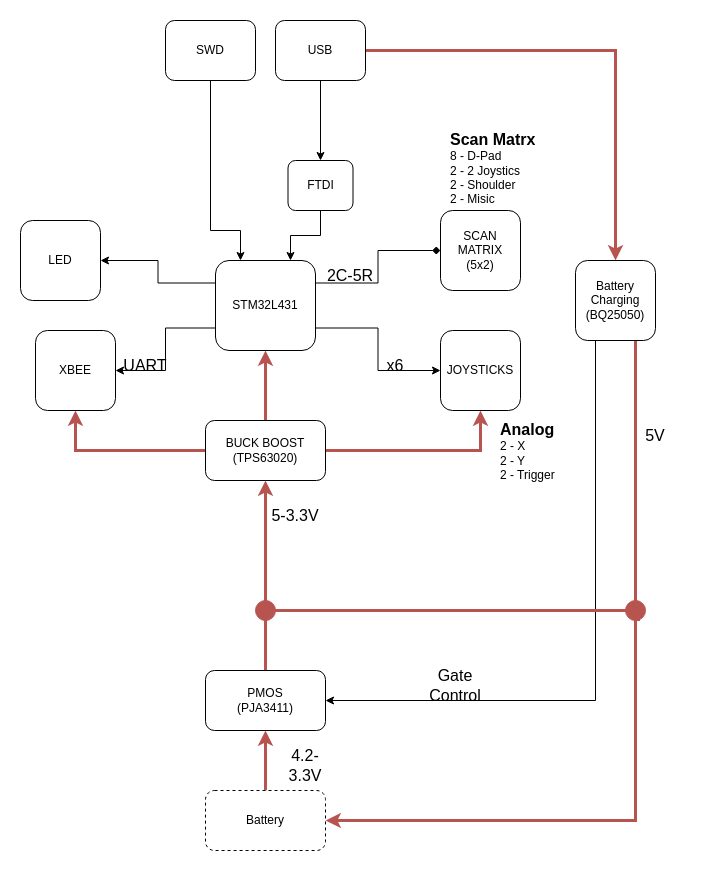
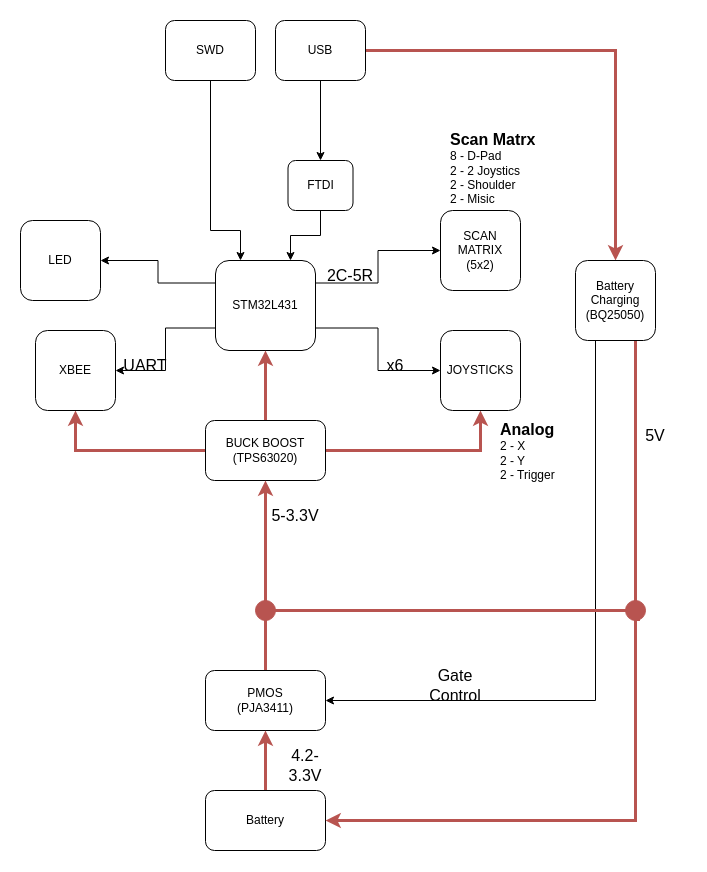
edge "STM32L431" -> "SCAN MATRIX (5x2)": arrowhead diamond -> classic
node "Battery": style dashed -> solid
